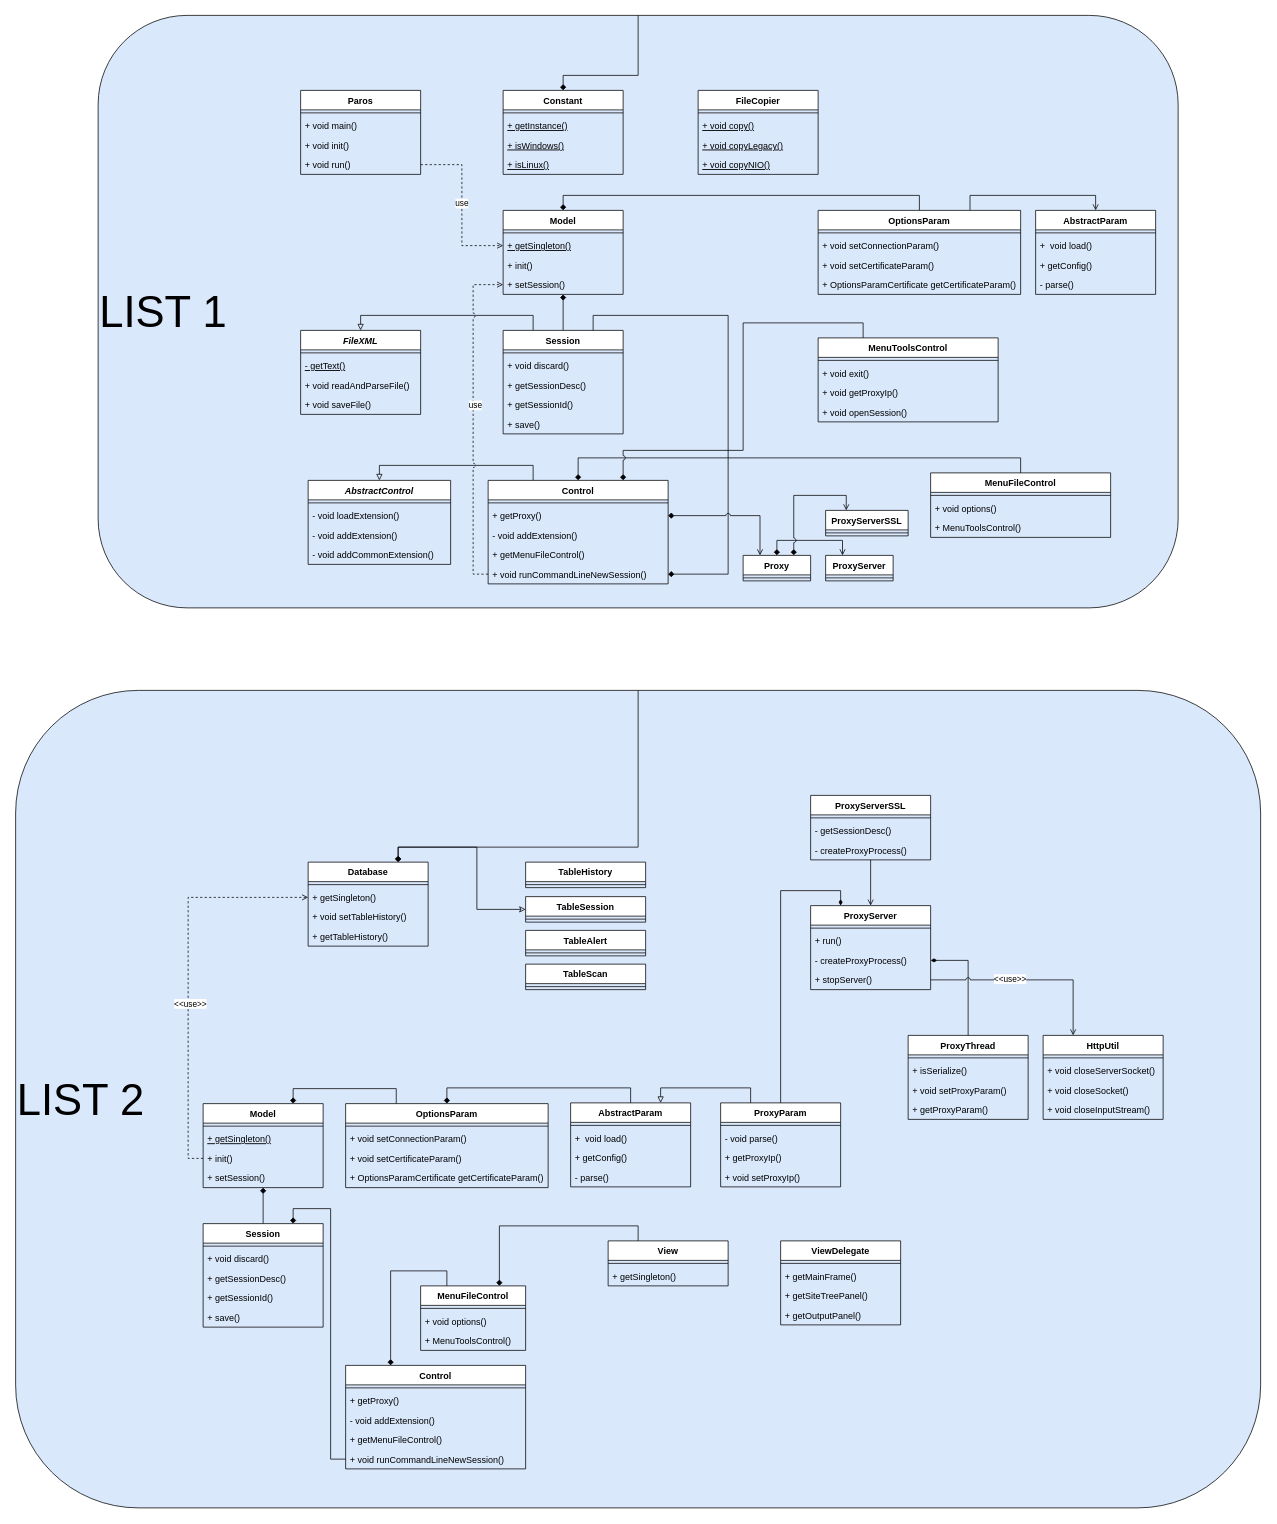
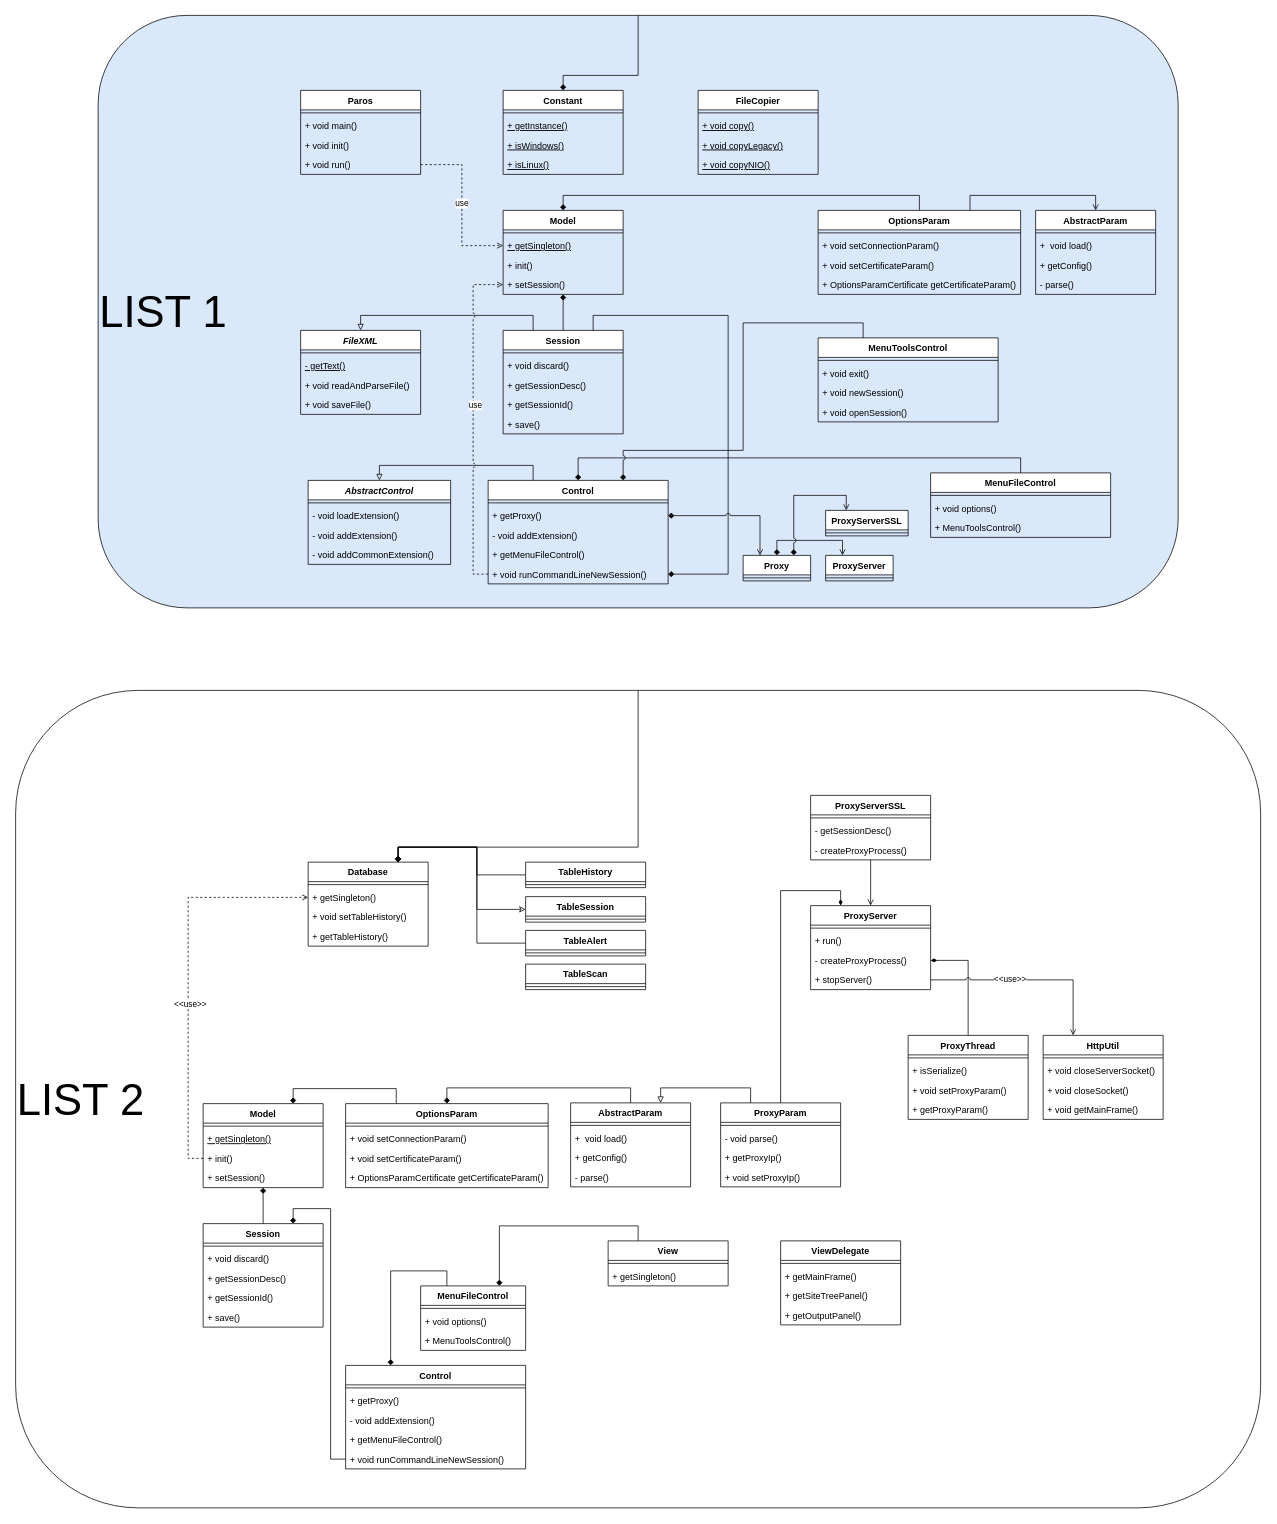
node "+ void getProxyIp()": label "+ void getProxyIp()" -> "+ void newSession()"
edge "TableHistory" -> "Database": added
edge "TableAlert" -> "Database": added
node "LIST 2": fillcolor #dae8fc -> #ffffff
node "+ void closeInputStream()": label "+ void closeInputStream()" -> "+ void getMainFrame()"
